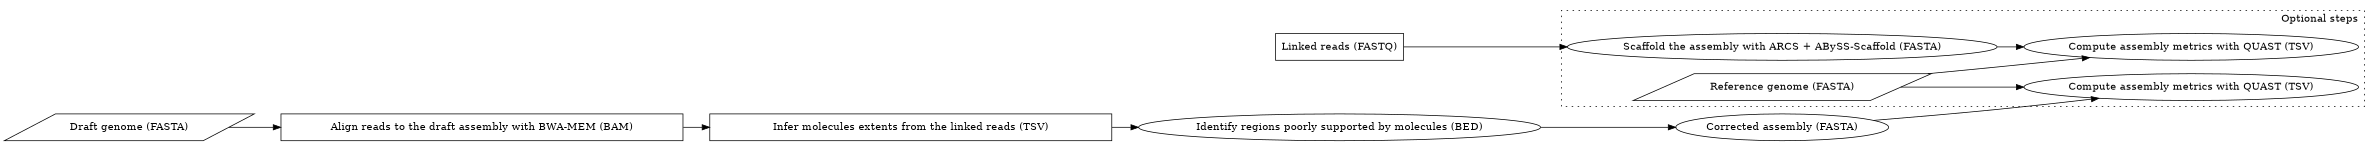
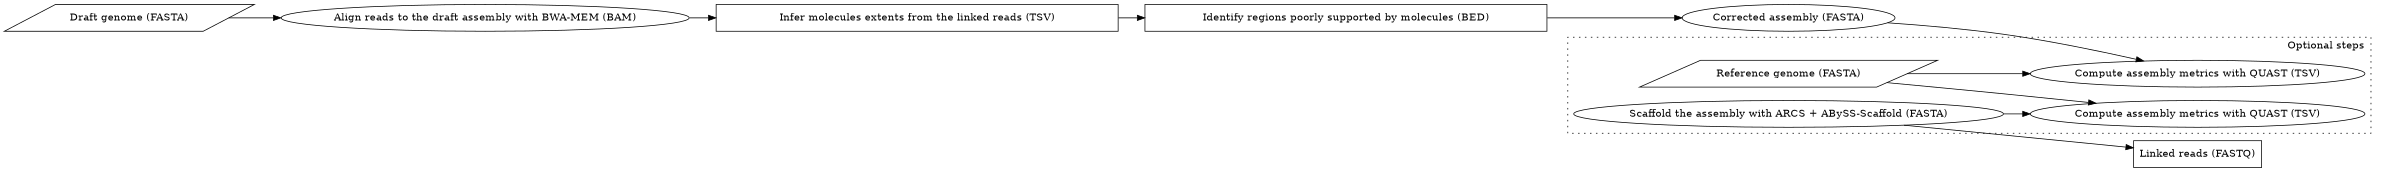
edge "Linked reads (FASTQ)" -> "Scaffold the assembly with ARCS + ABySS-Scaffold (FASTA)": reversed
node "Align reads to the draft assembly with BWA-MEM (BAM)": shape box -> ellipse
node "Identify regions poorly supported by molecules (BED)": shape ellipse -> box
